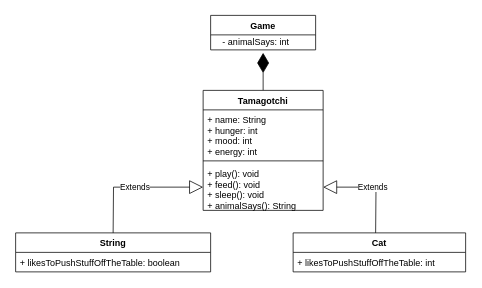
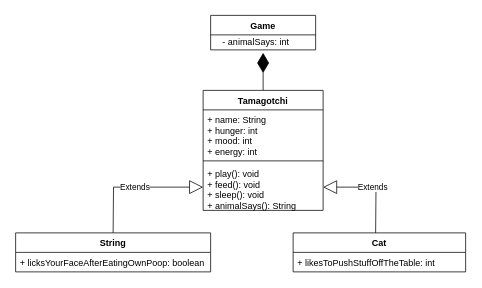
node "+ likesToPushStuffOffTheTable: boolean": label "+ likesToPushStuffOffTheTable: boolean" -> "+ licksYourFaceAfterEatingOwnPoop: boolean"
